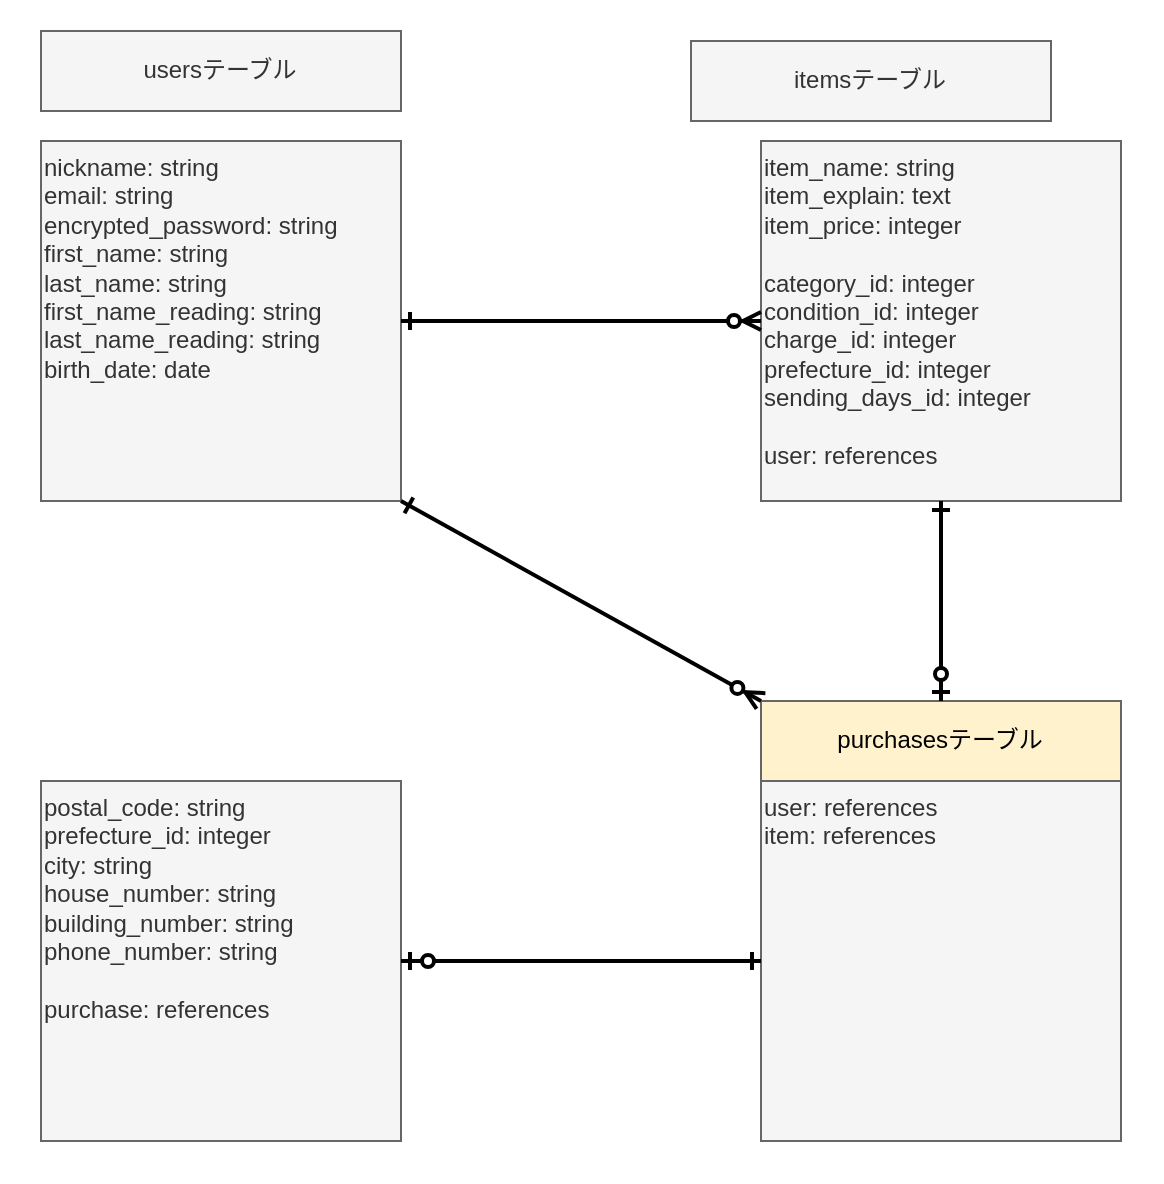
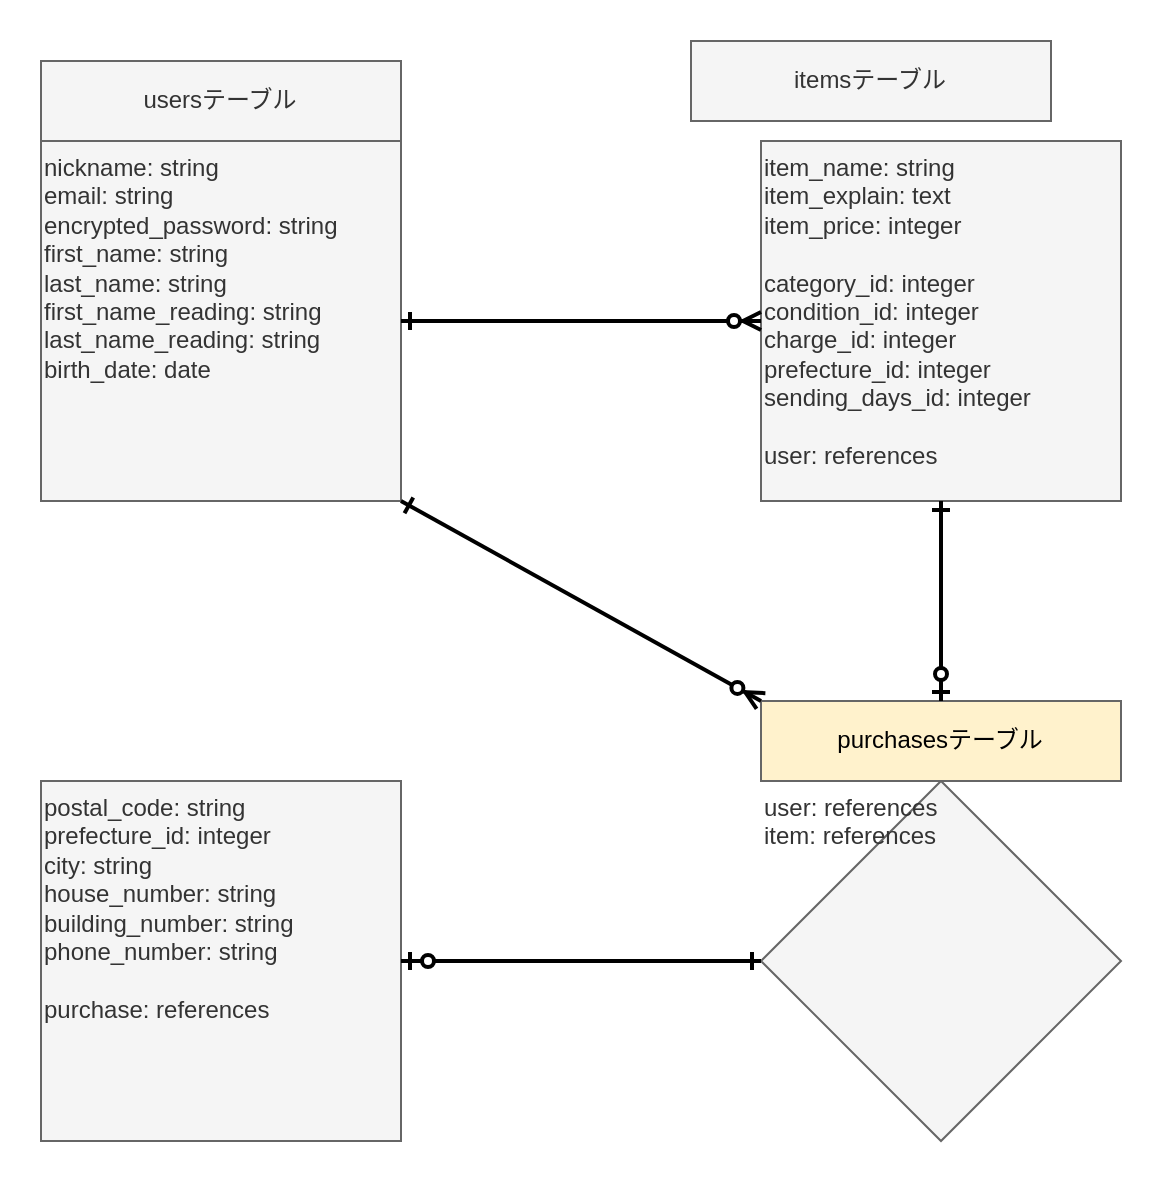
node "usersテーブル": moved (221, 71) -> (221, 101)
node "user: references item: references": shape rectangle -> diamond
